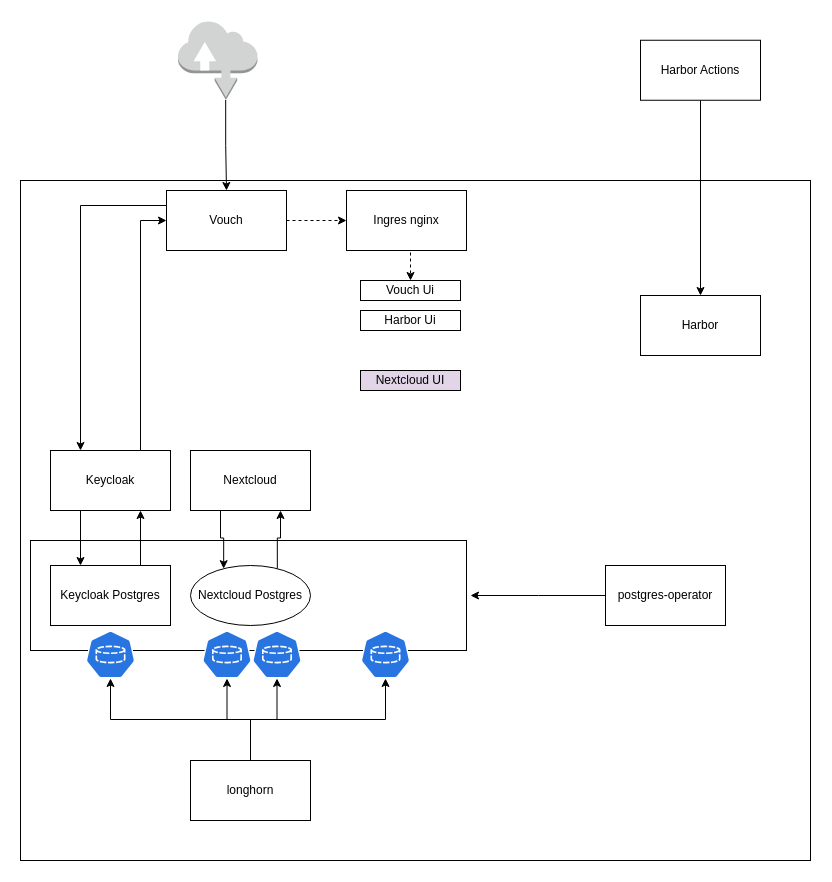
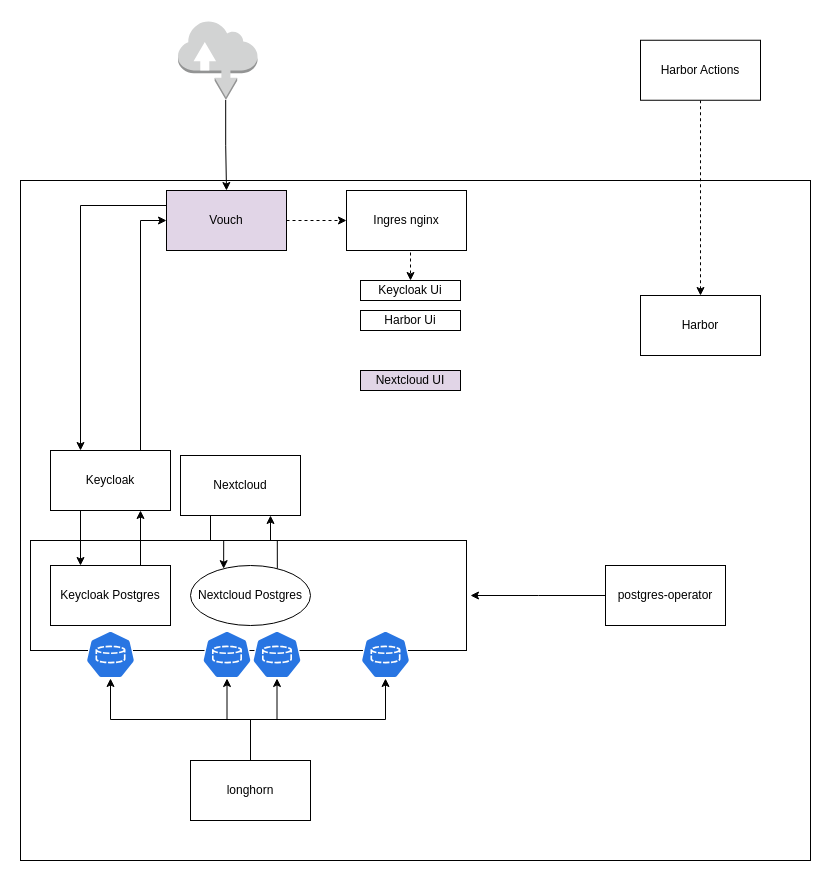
edge "Harbor Actions" -> "Harbor": style solid -> dashed
node "Vouch": fillcolor #ffffff -> #e1d5e7
node "Vouch Ui": label "Vouch Ui" -> "Keycloak Ui"
node "Nextcloud": moved (251, 481) -> (241, 486)
